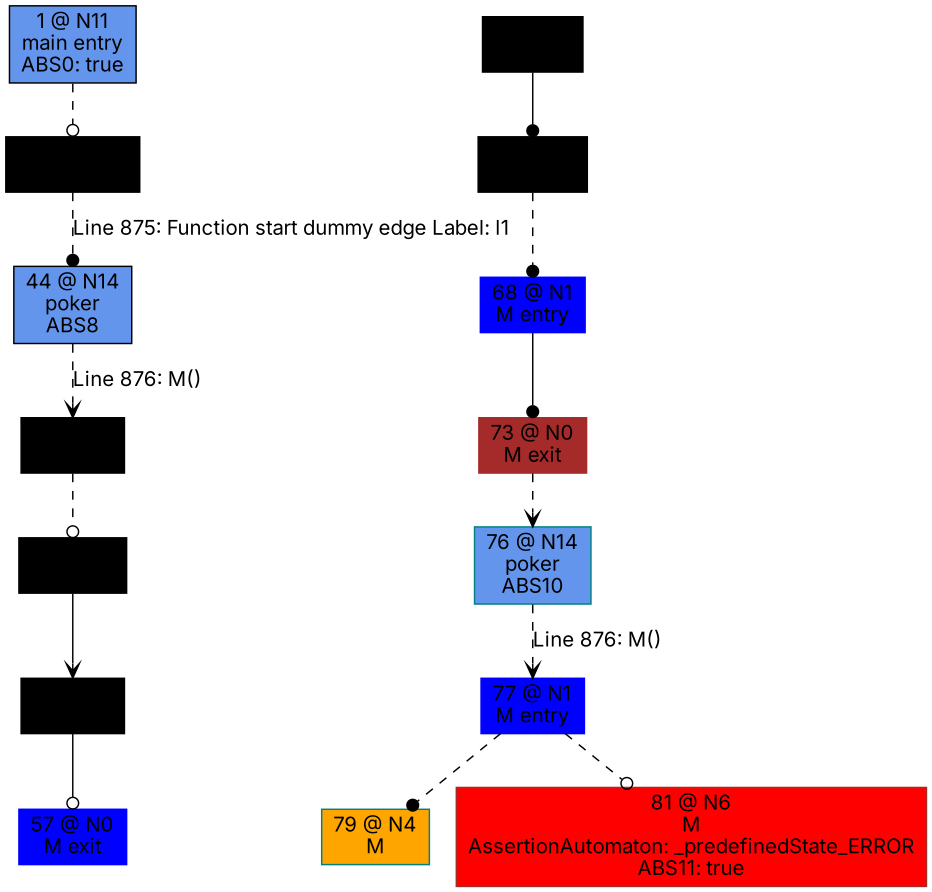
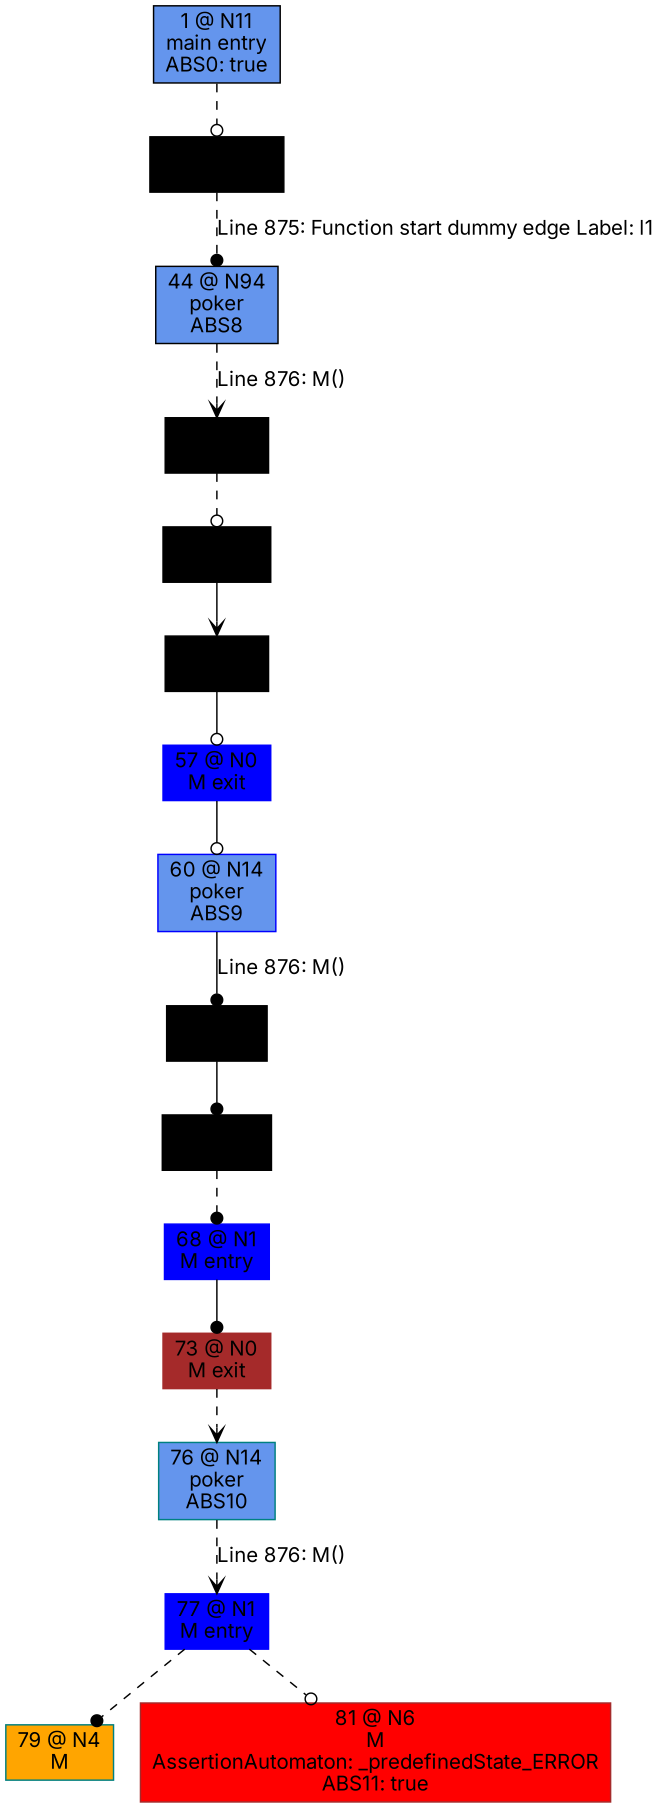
node "44 @ N14 poker ABS8": label "44 @ N14 poker ABS8" -> "44 @ N94 poker ABS8"
node "60 @ N14 poker ABS9": added
